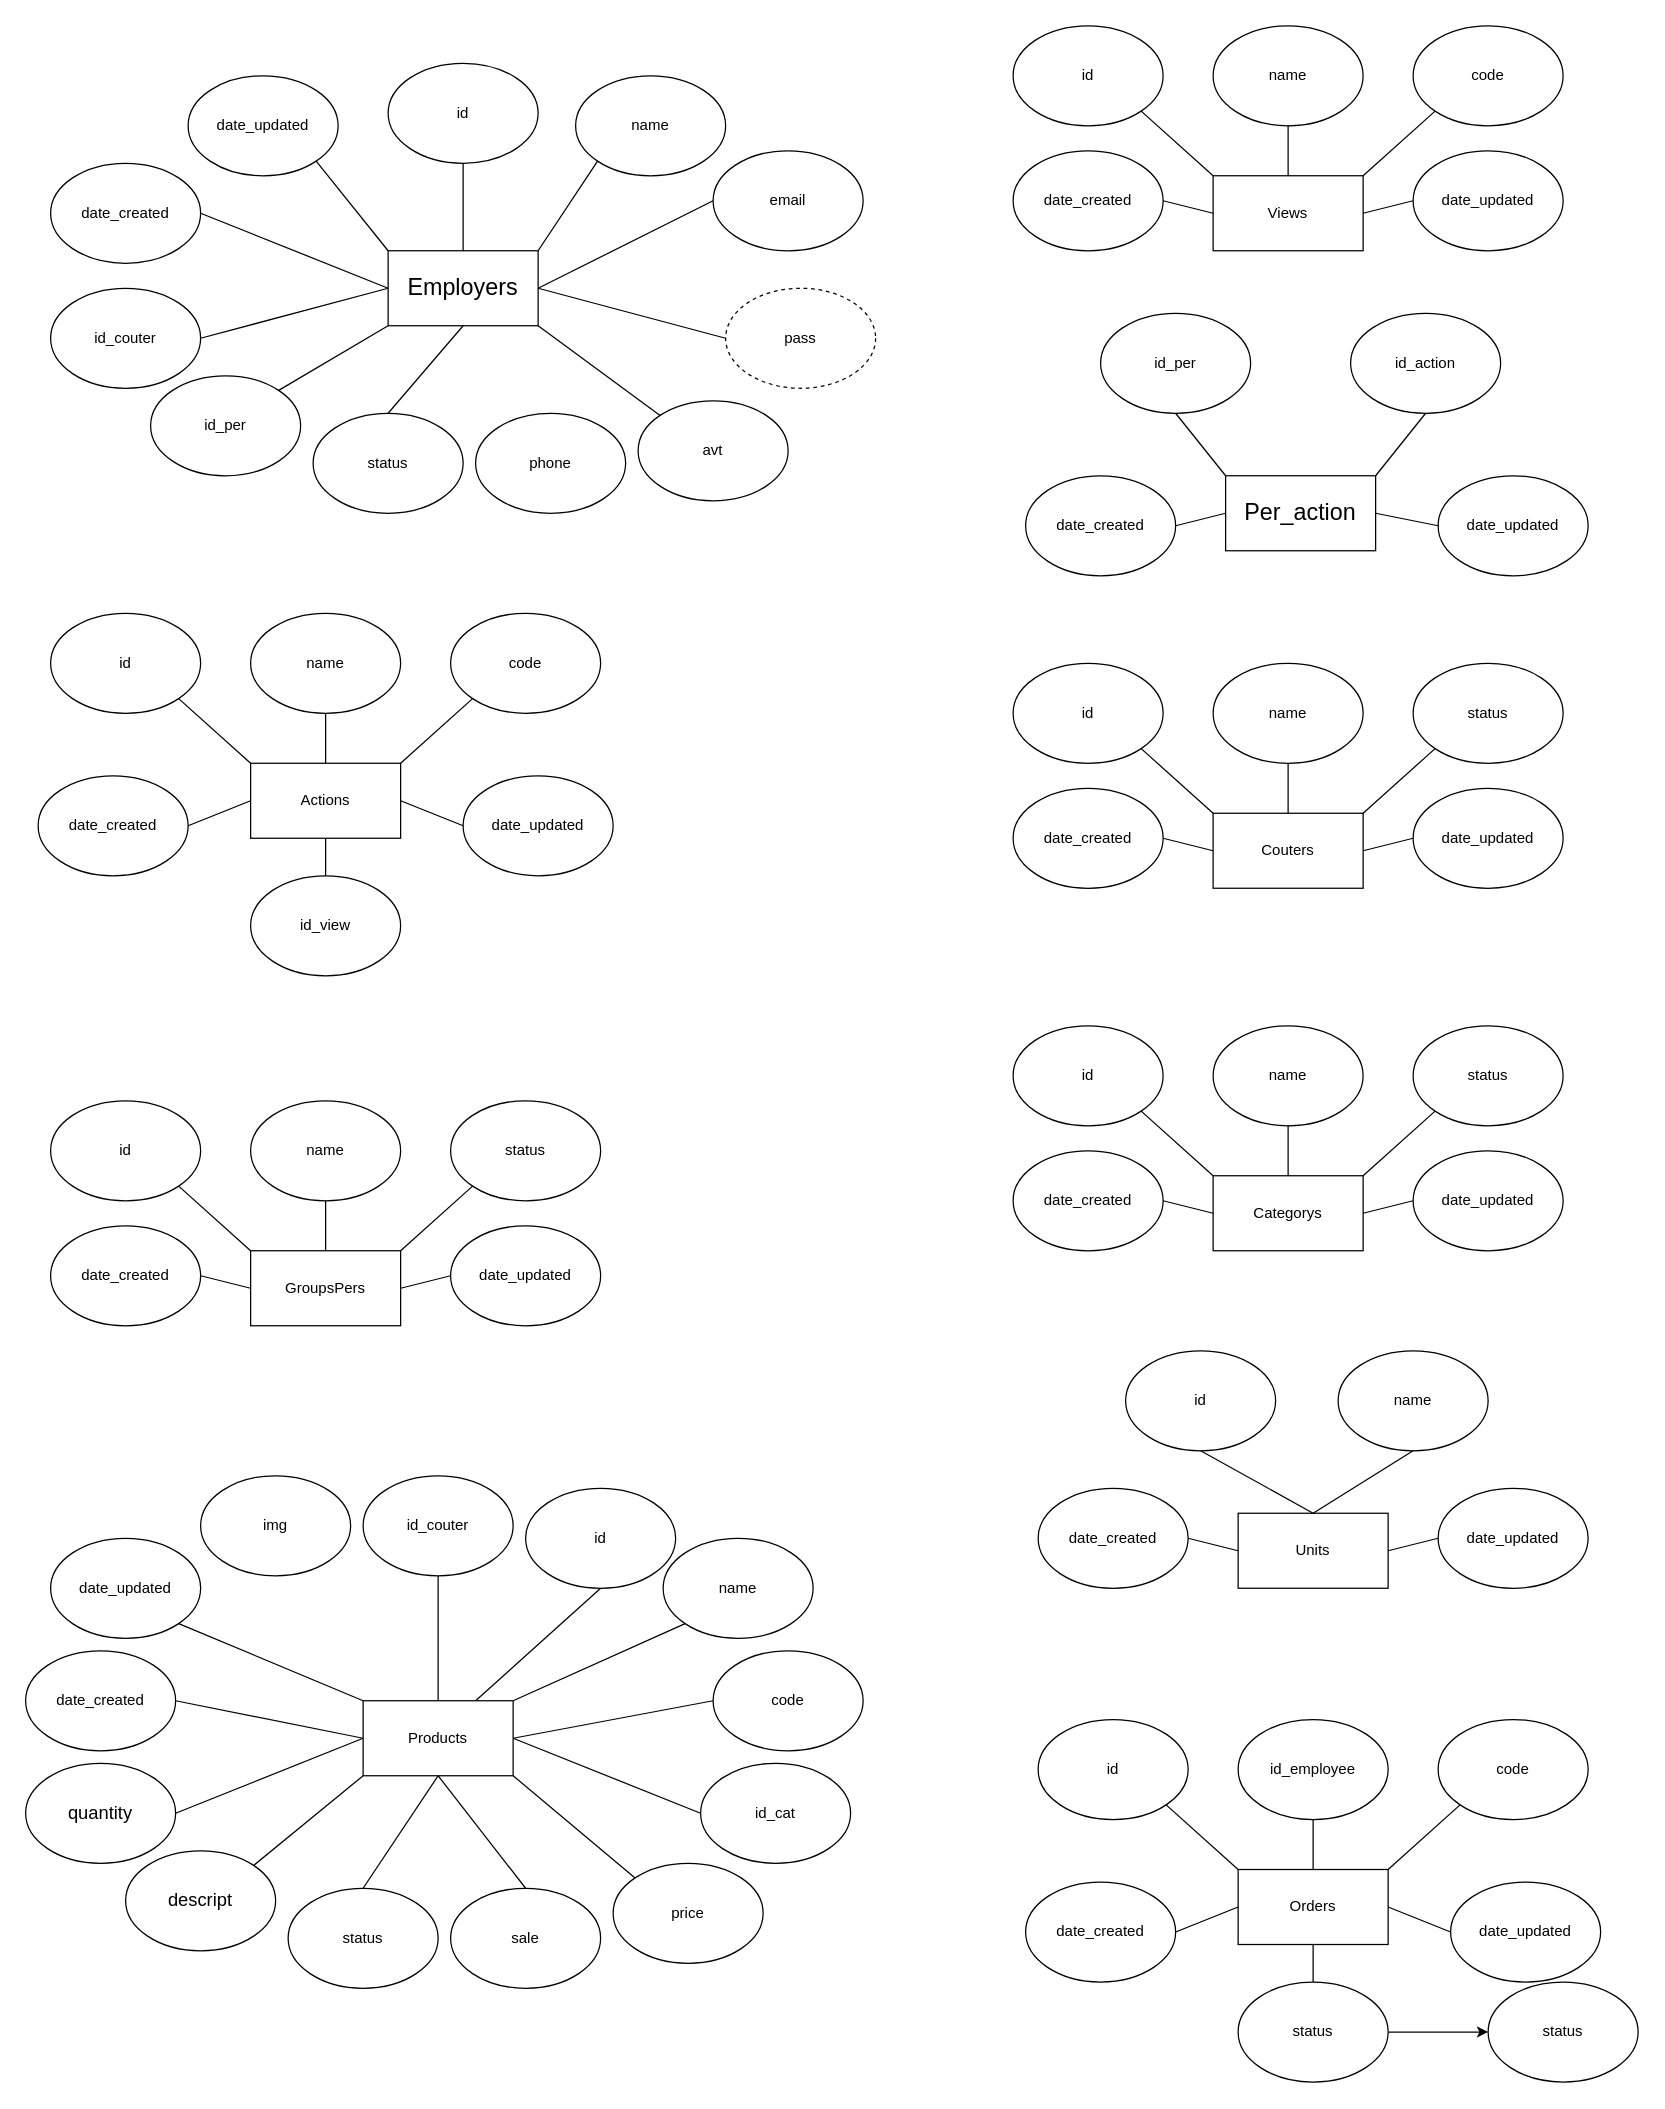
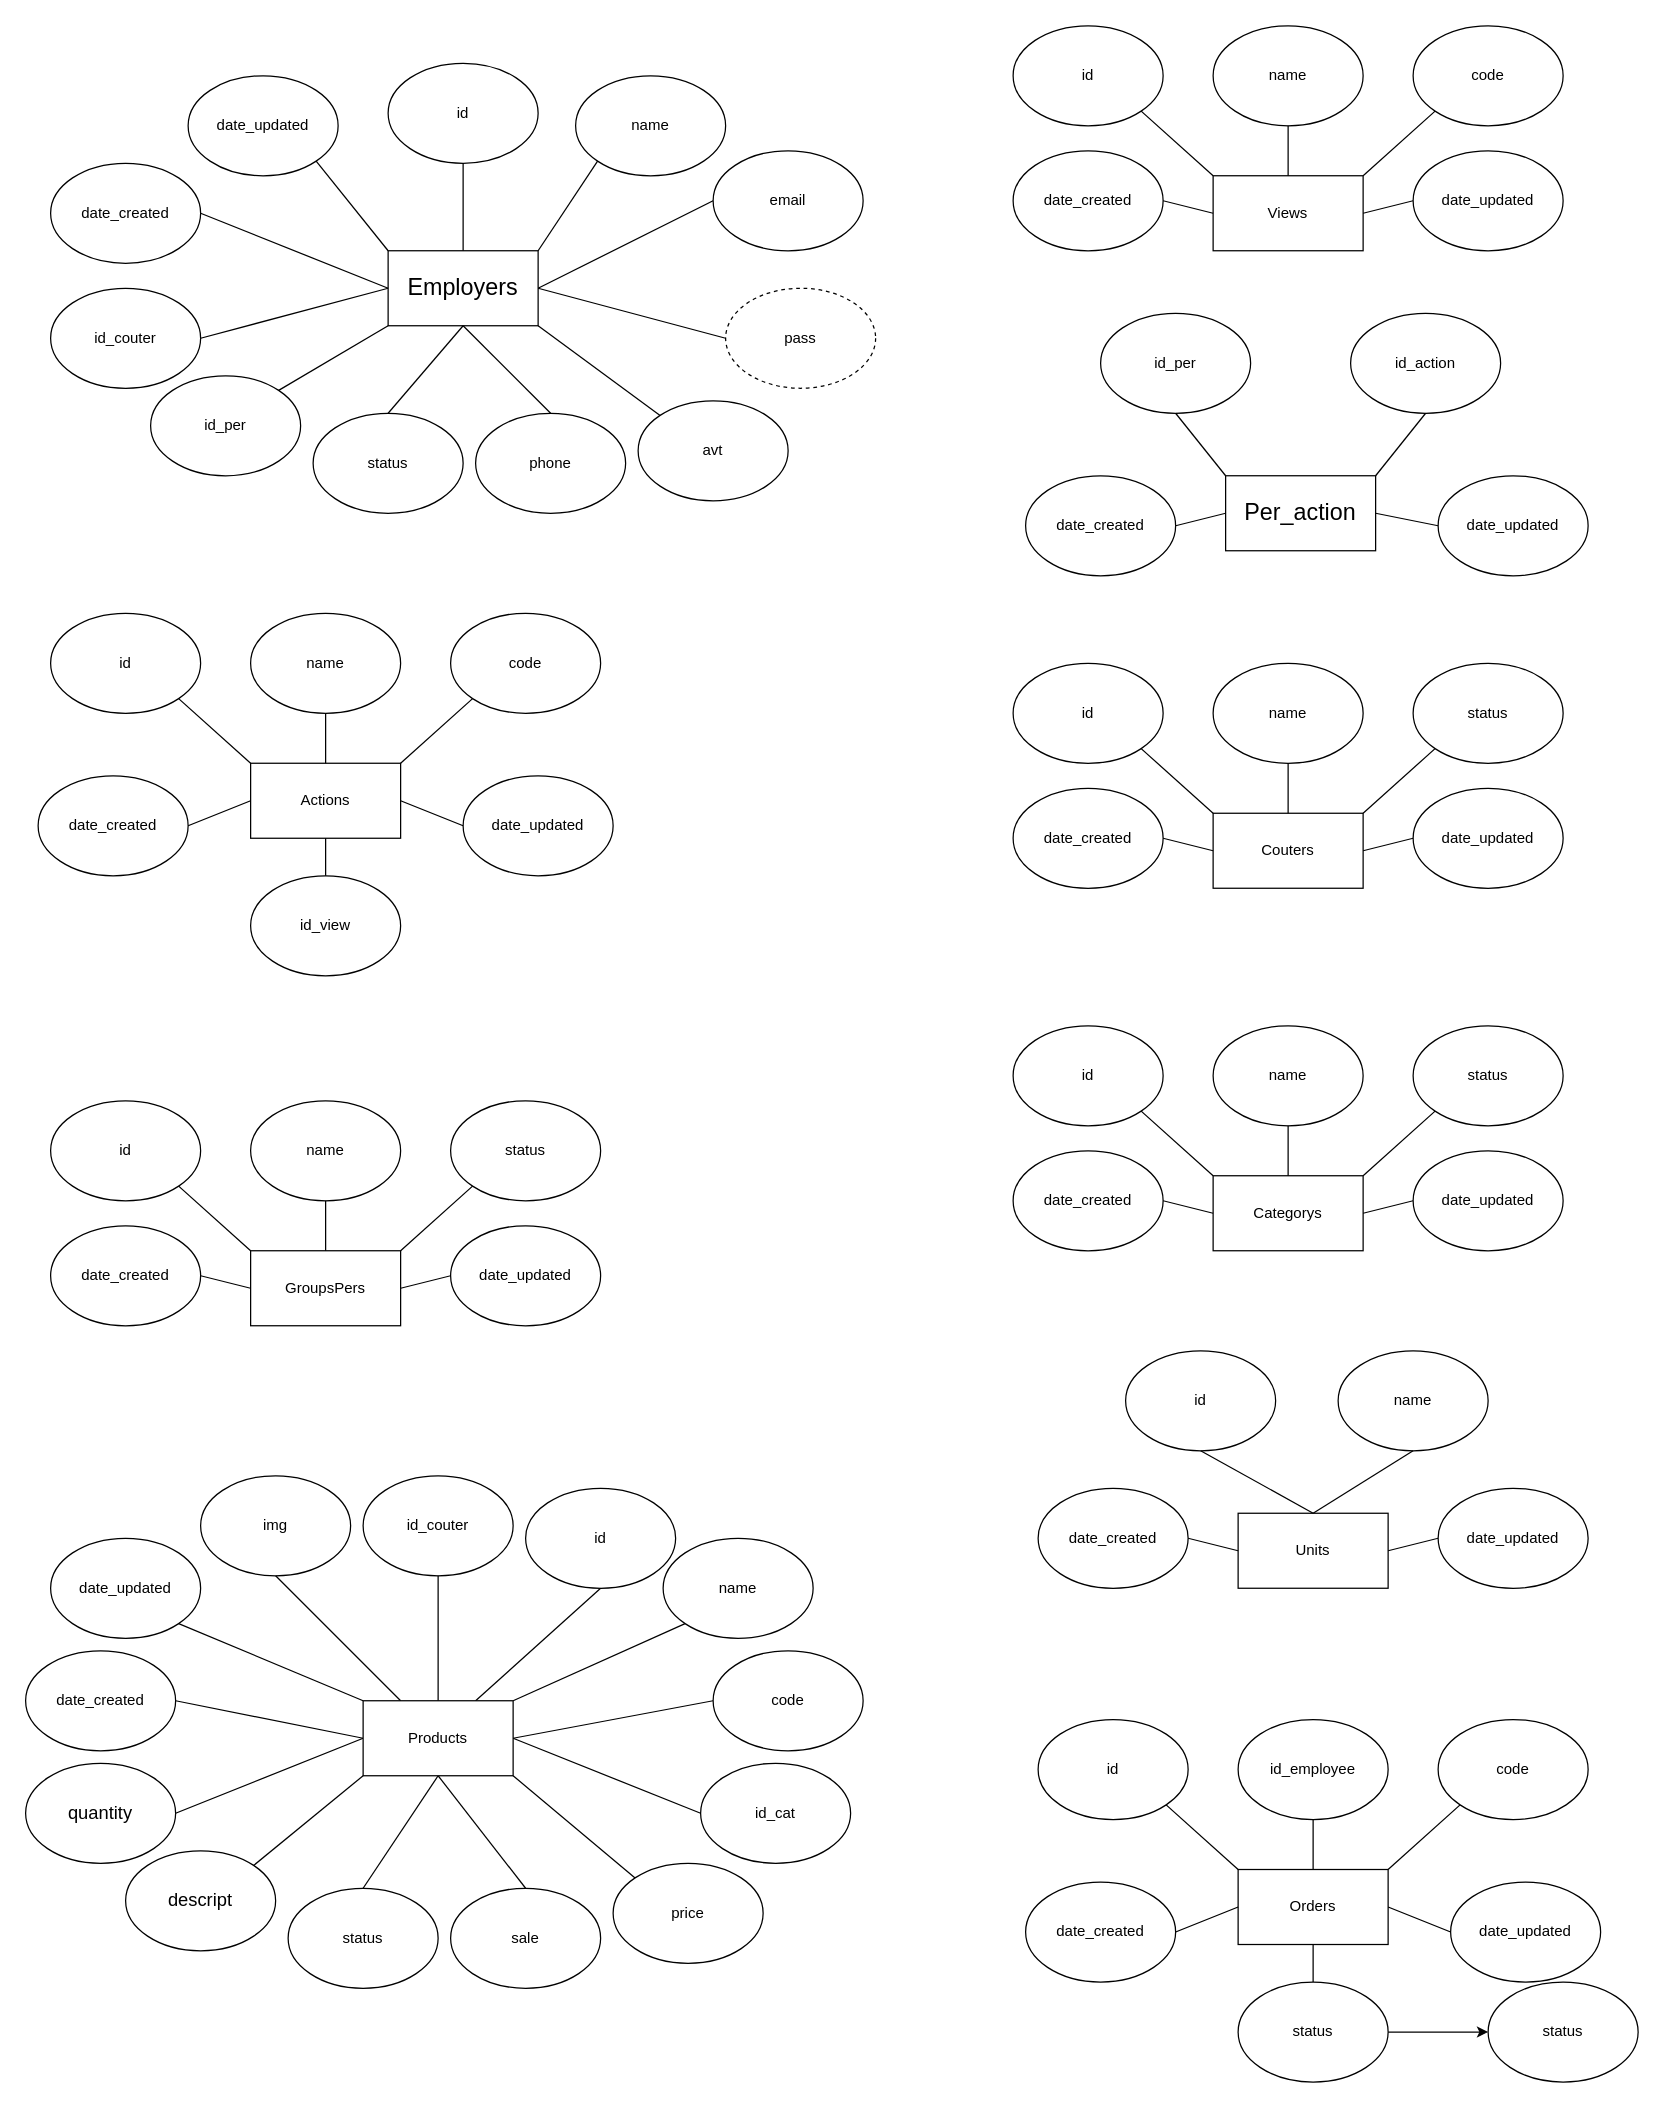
edge "Employers" -- "phone": added
edge "img" -- "Products": added
